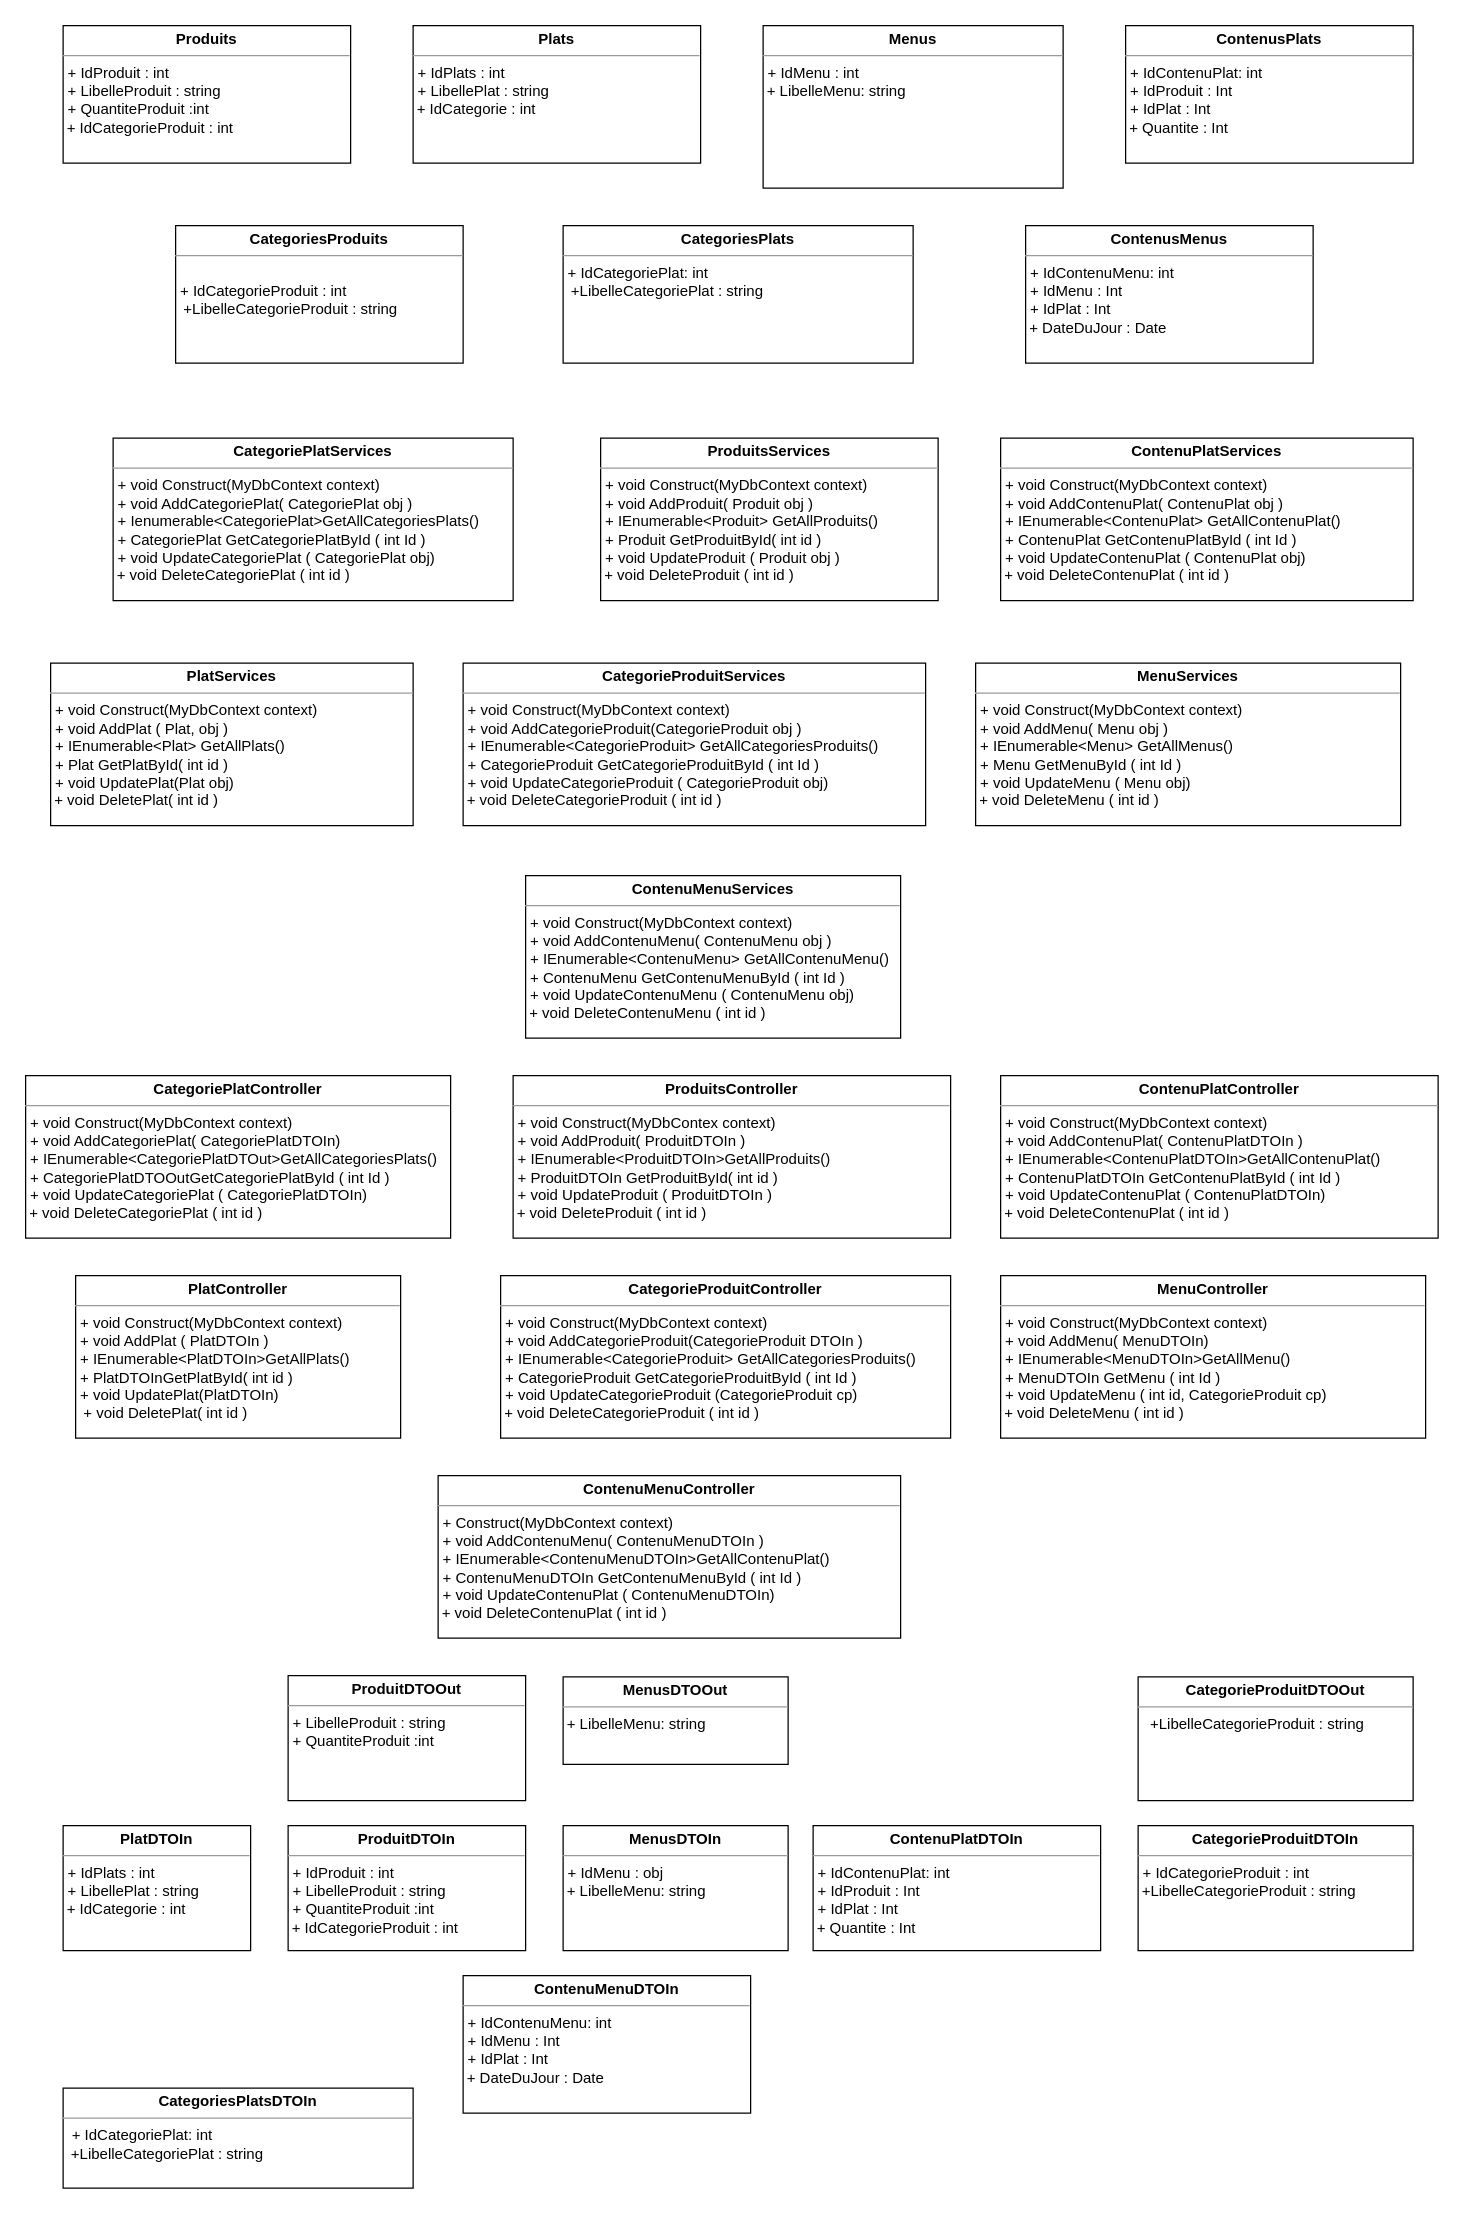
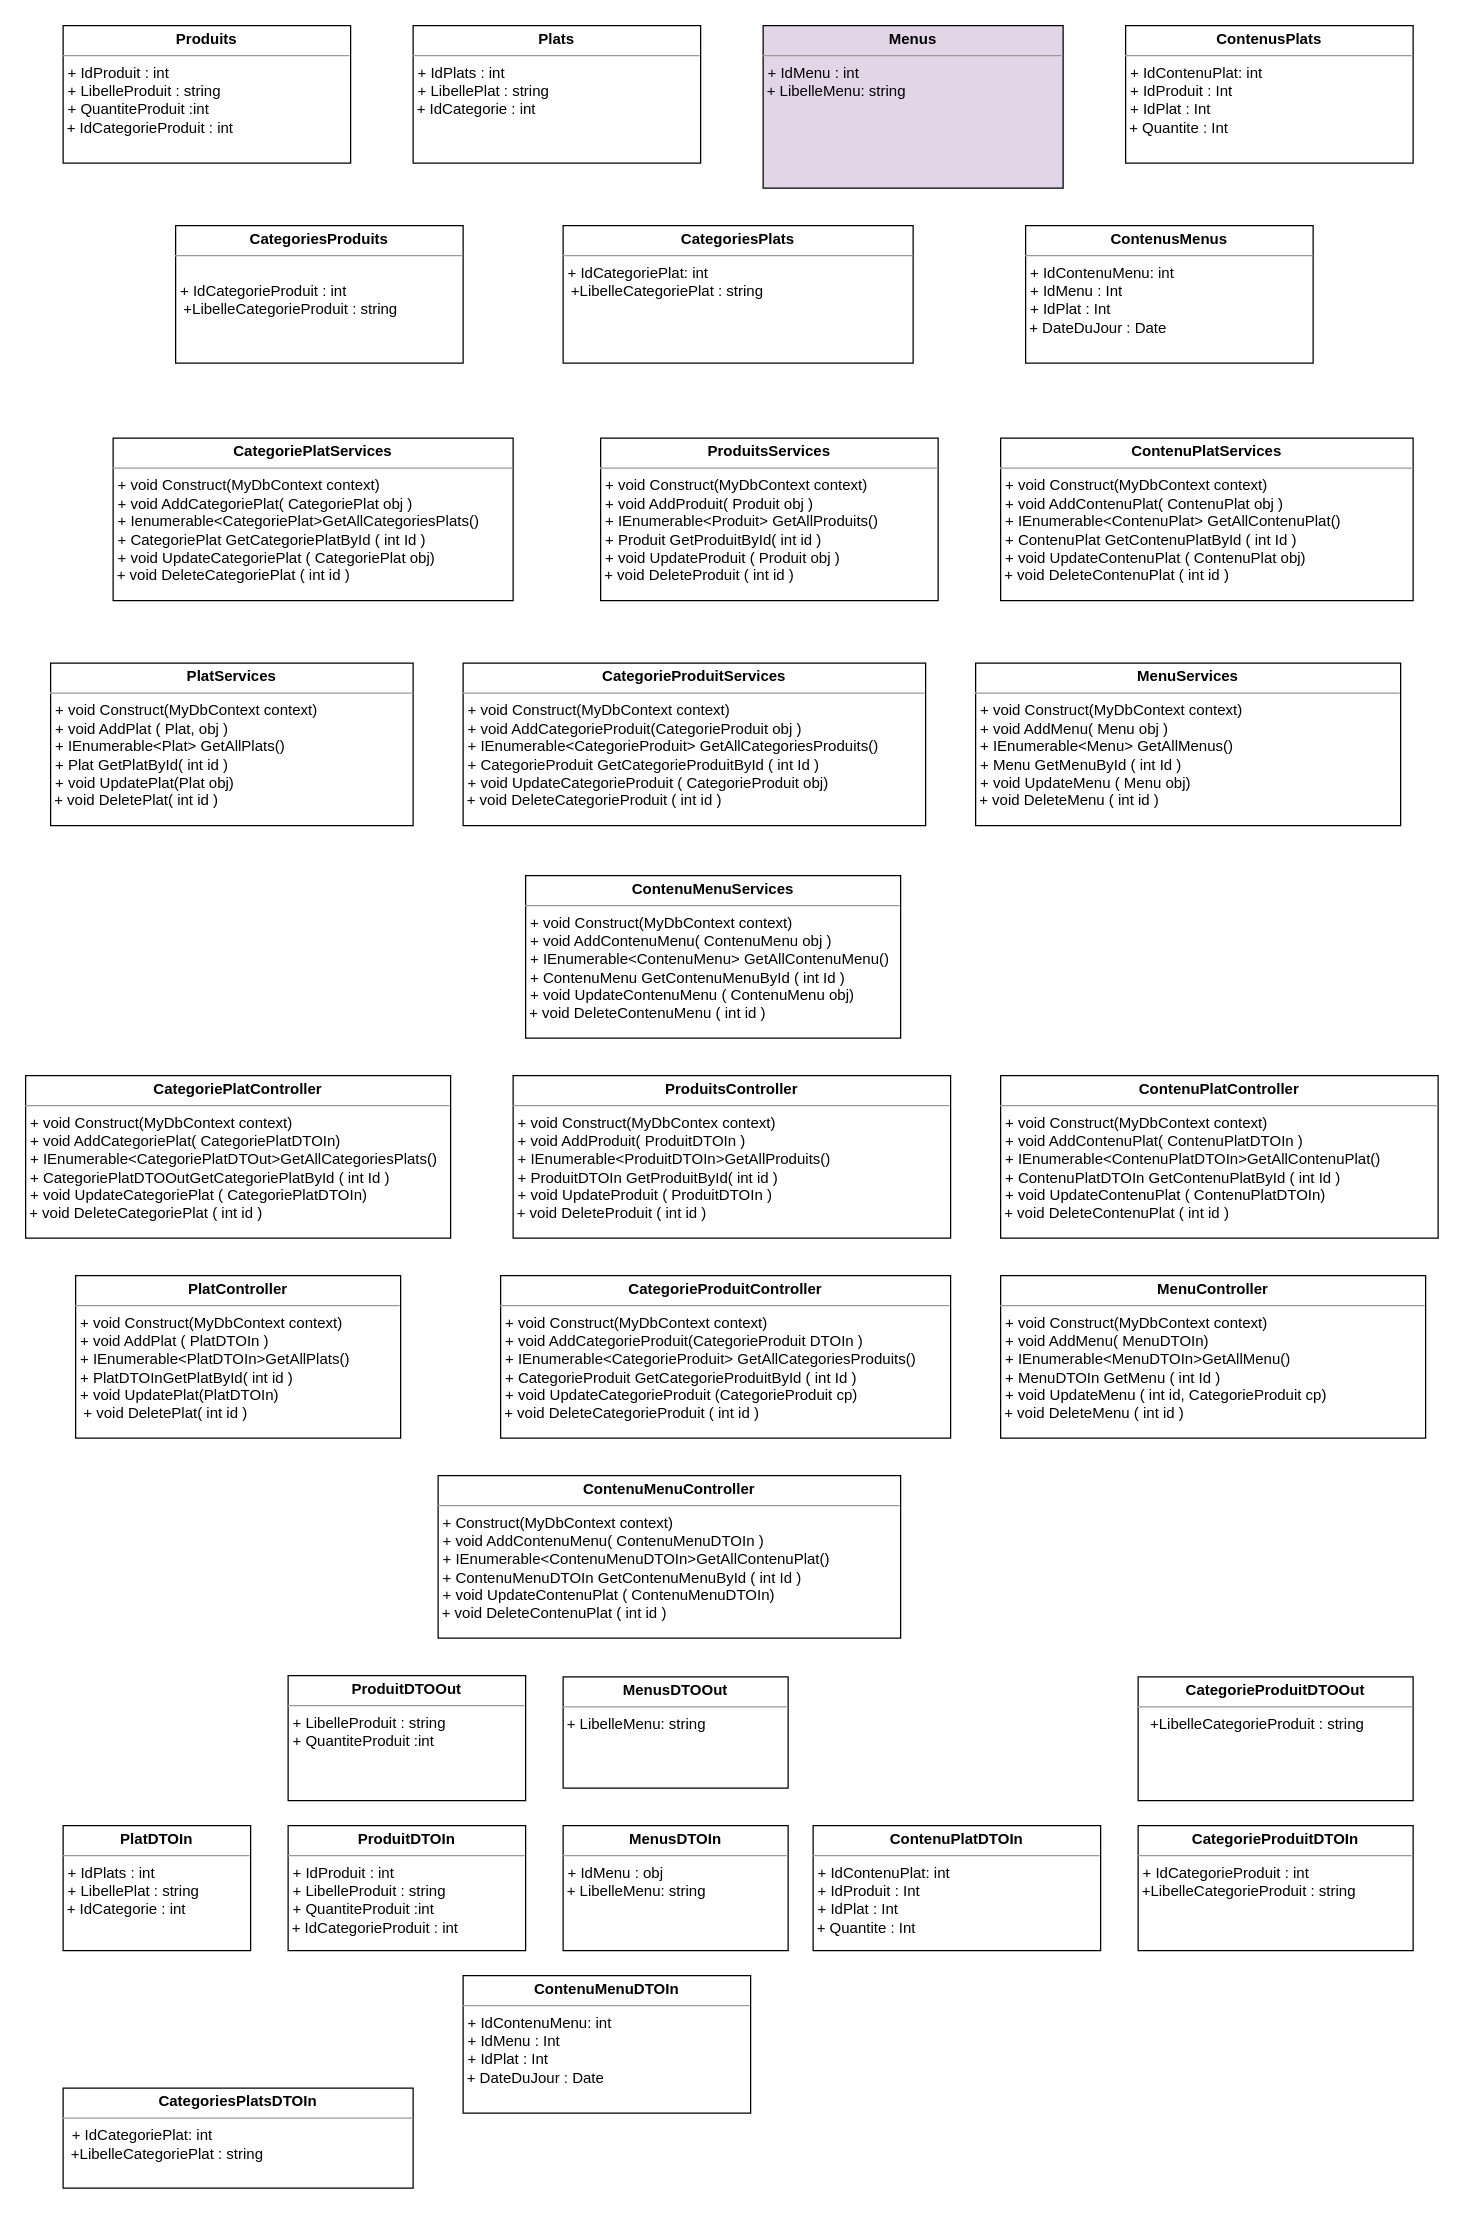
node "Menus + IdMenu : int + LibelleMenu: string": fillcolor #ffffff -> #e1d5e7
node "MenusDTOOut + LibelleMenu: string": size 225x88 -> 225x111
